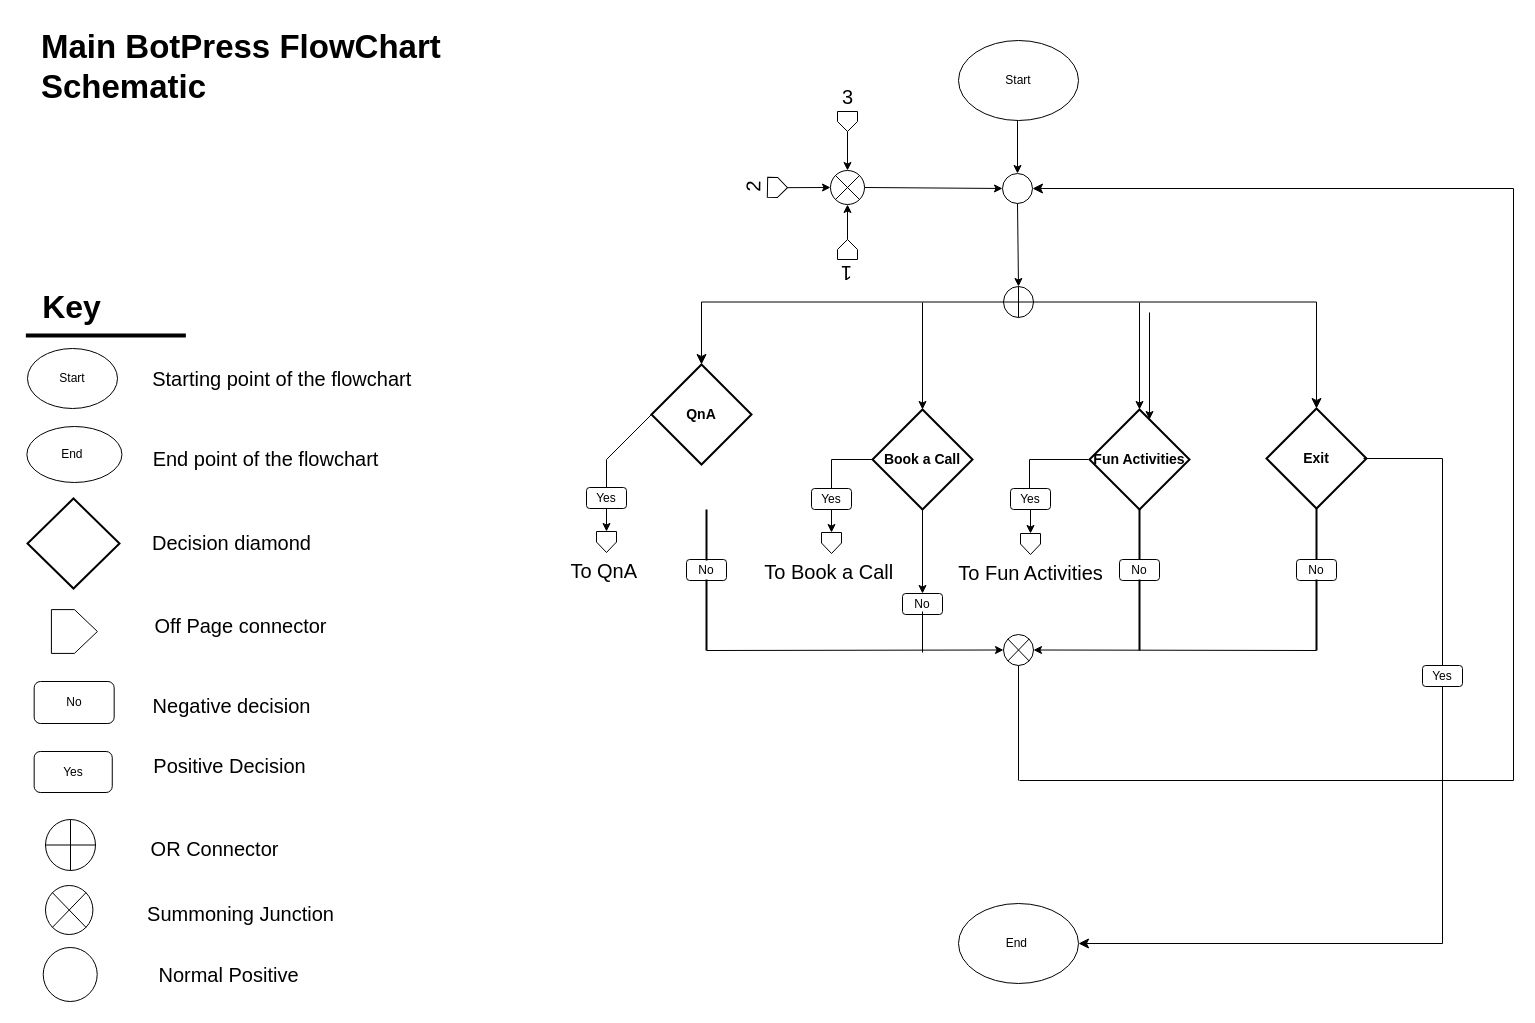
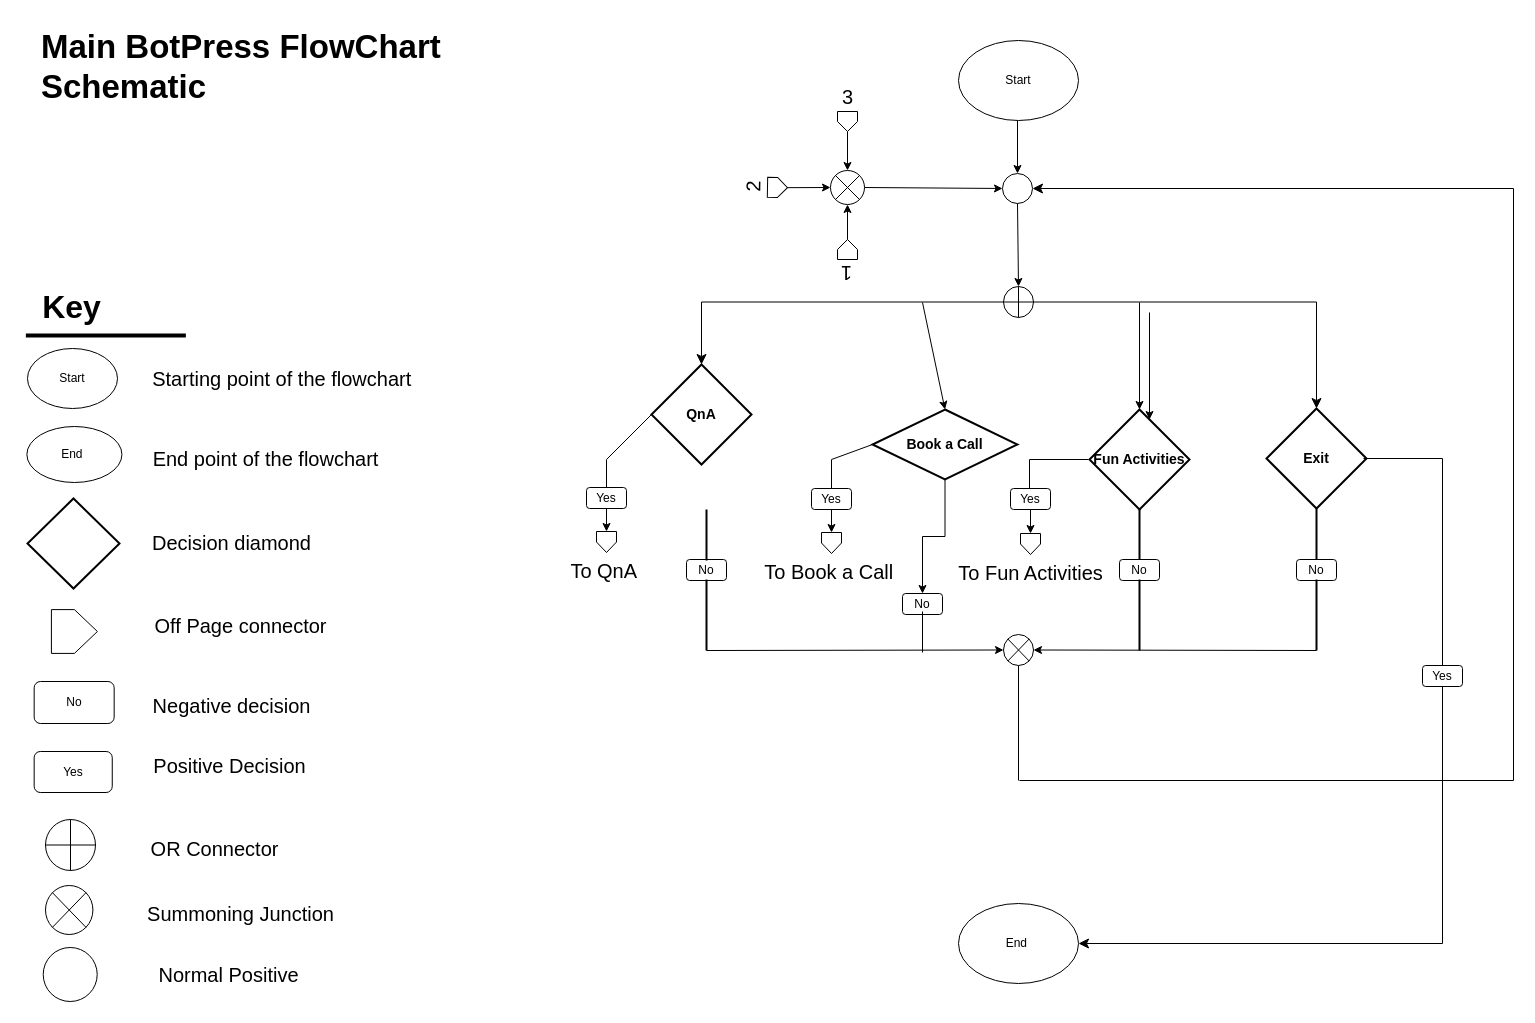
node "Book a Call": size 100x100 -> 145x70
